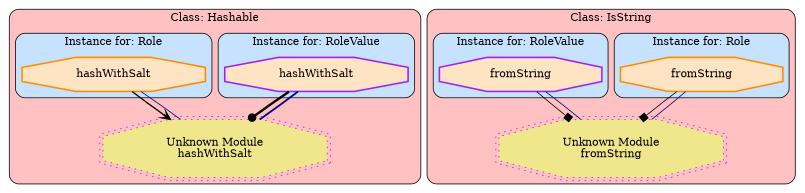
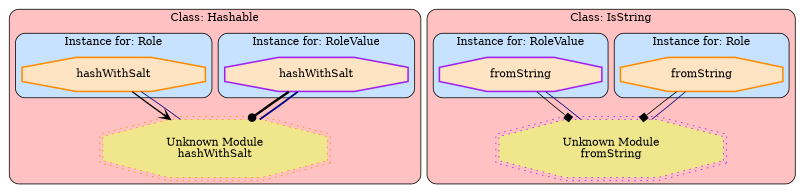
node "Unknown Module hashWithSalt": color purple -> darkorange
